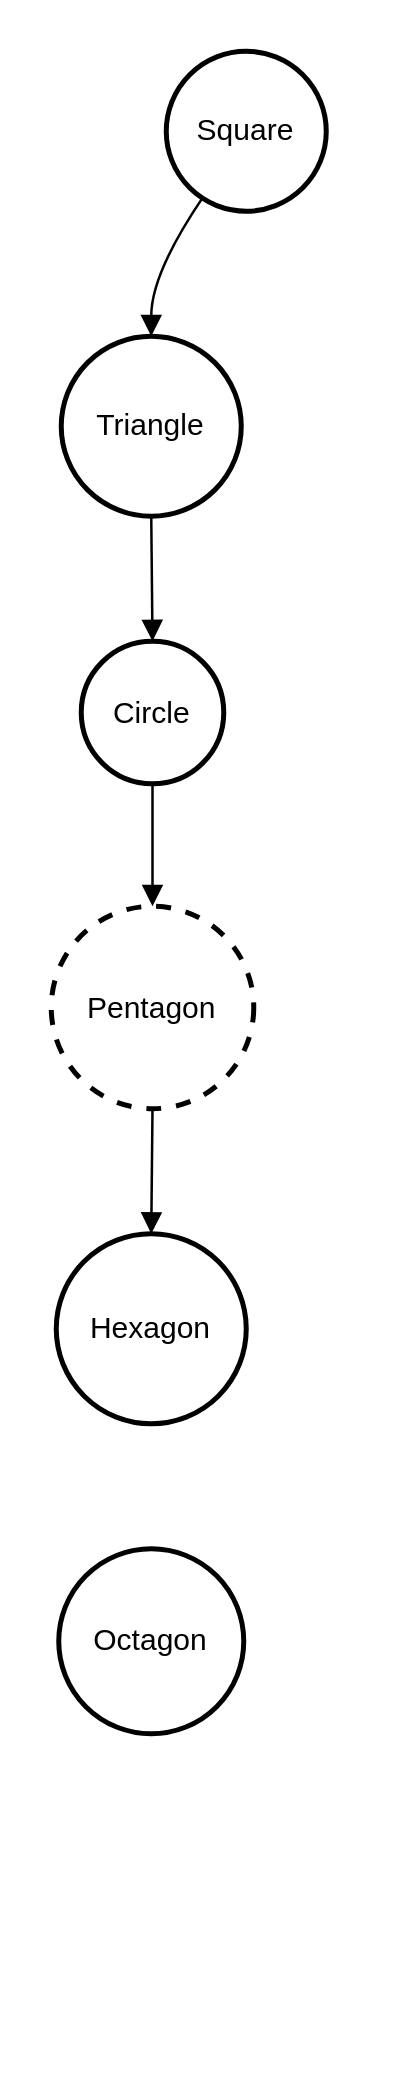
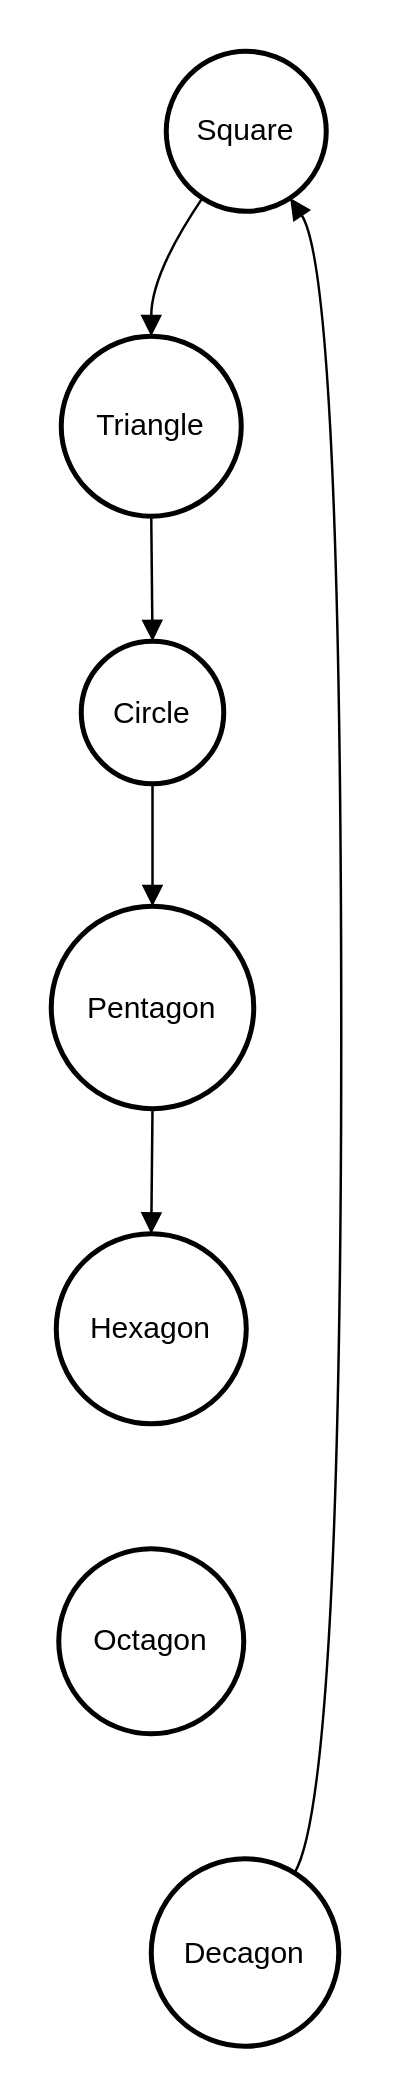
node "Pentagon": style dashed -> solid
edge "Decagon" -> "Square": added
node "Decagon": added
